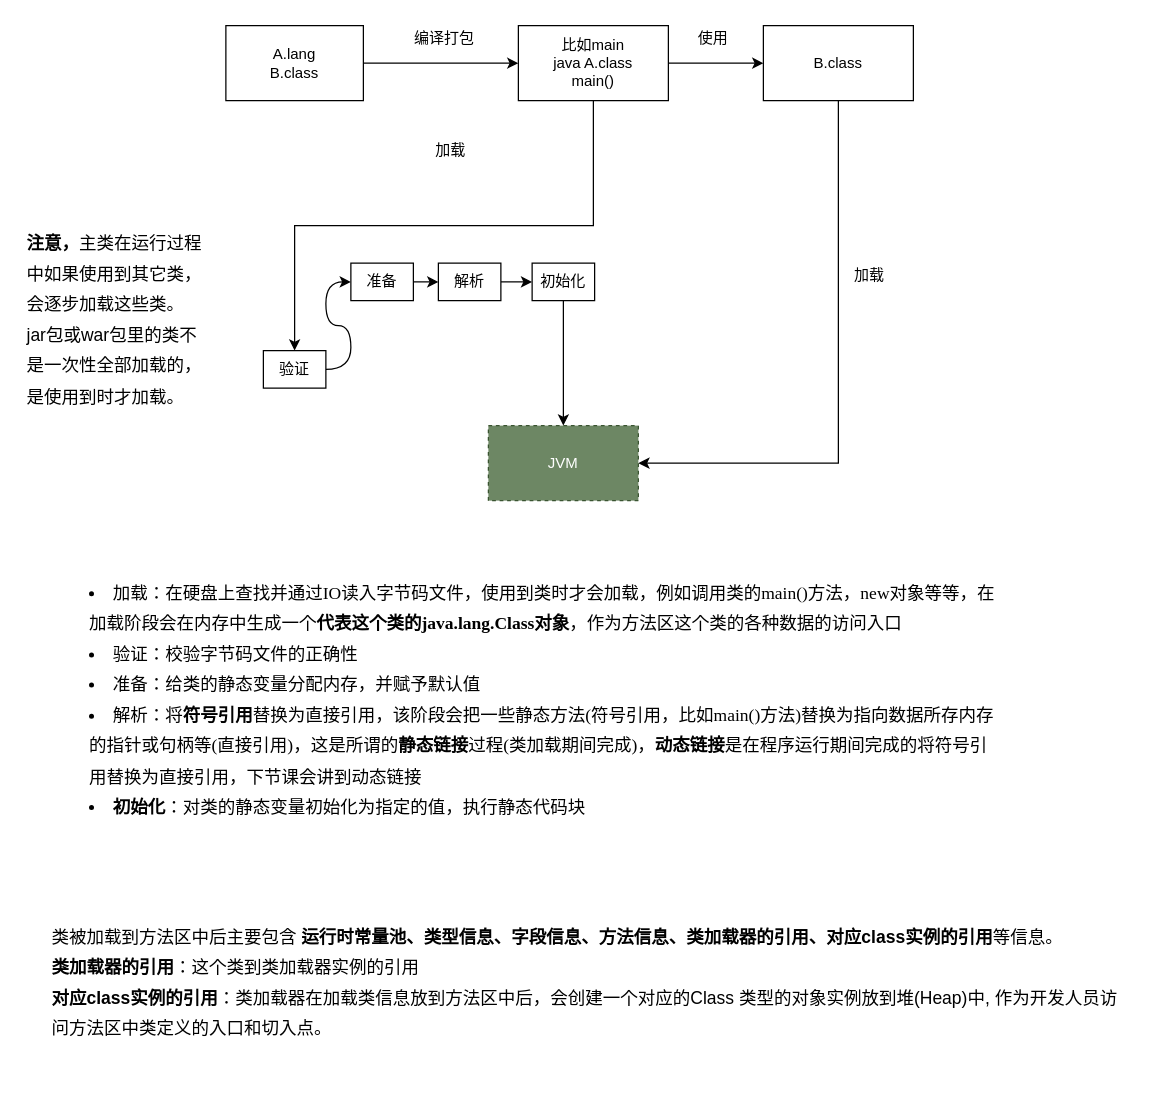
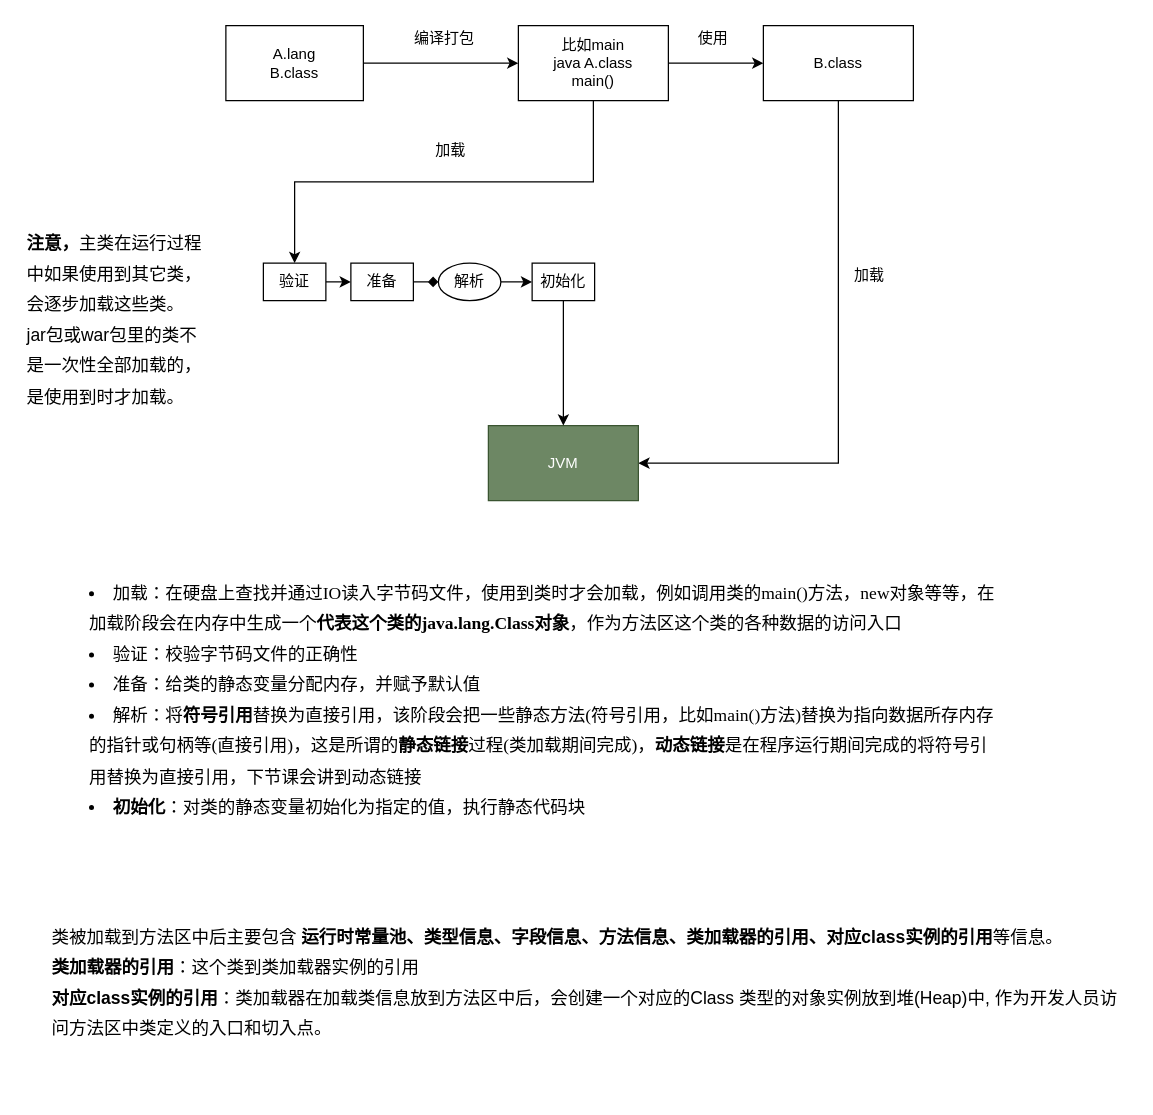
edge "准备" -> "解析": arrowhead classic -> diamond
node "解析": shape rectangle -> ellipse
node "验证": moved (294, 369) -> (294, 282)
node "JVM": style dashed -> solid
